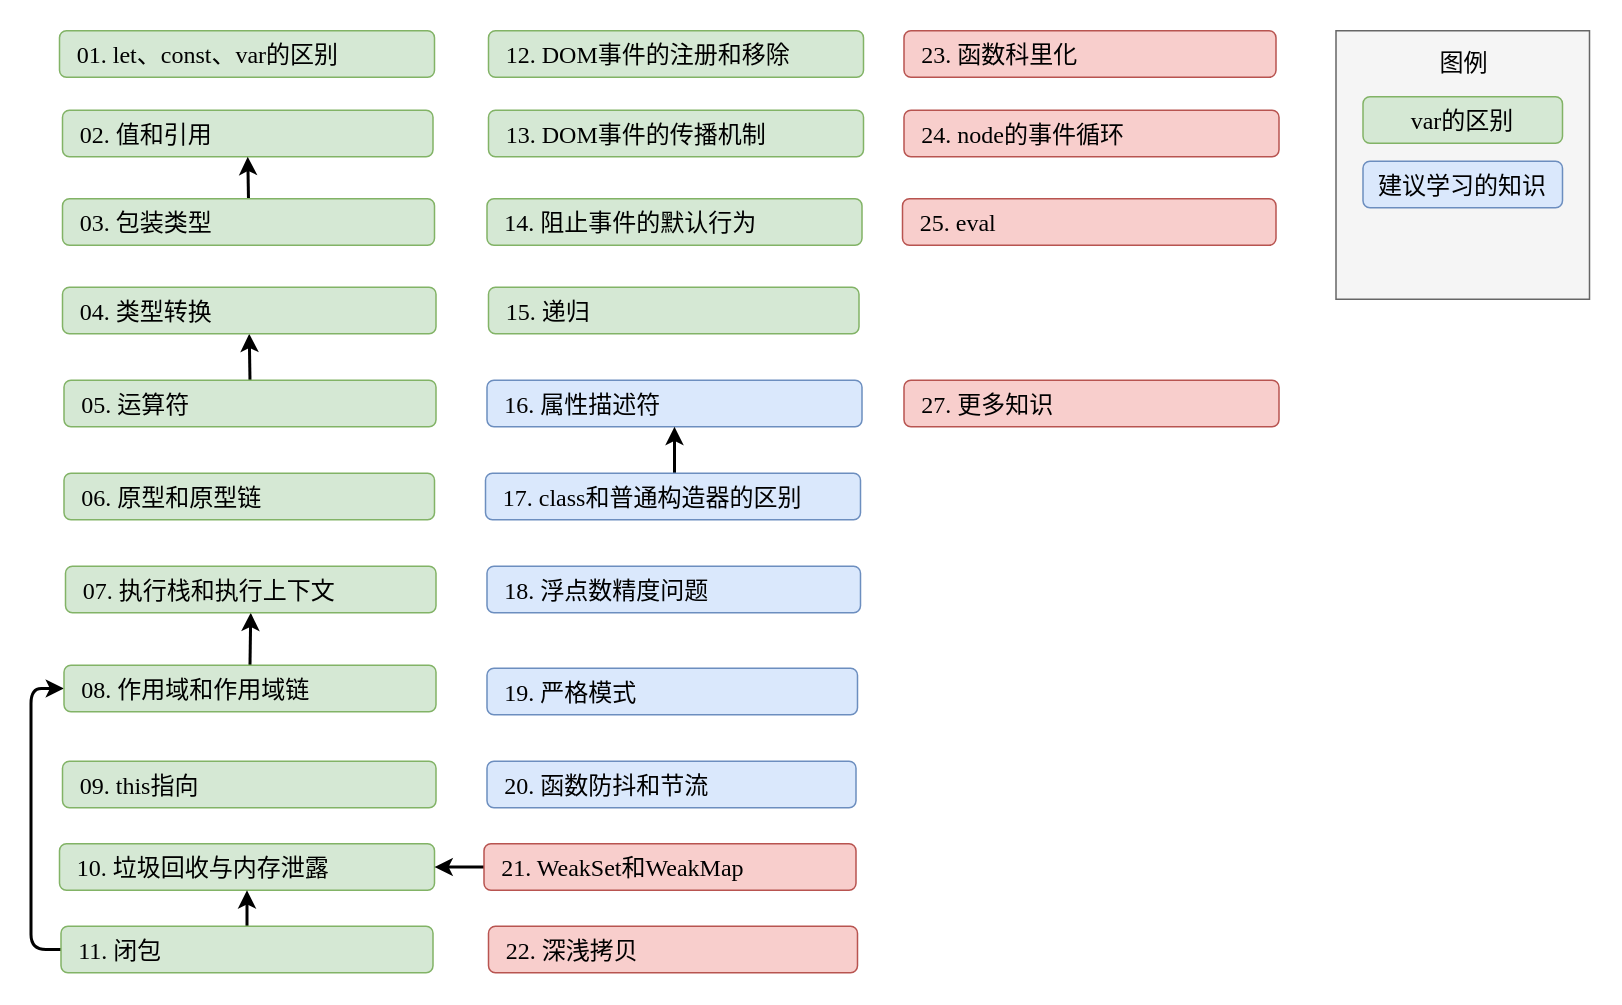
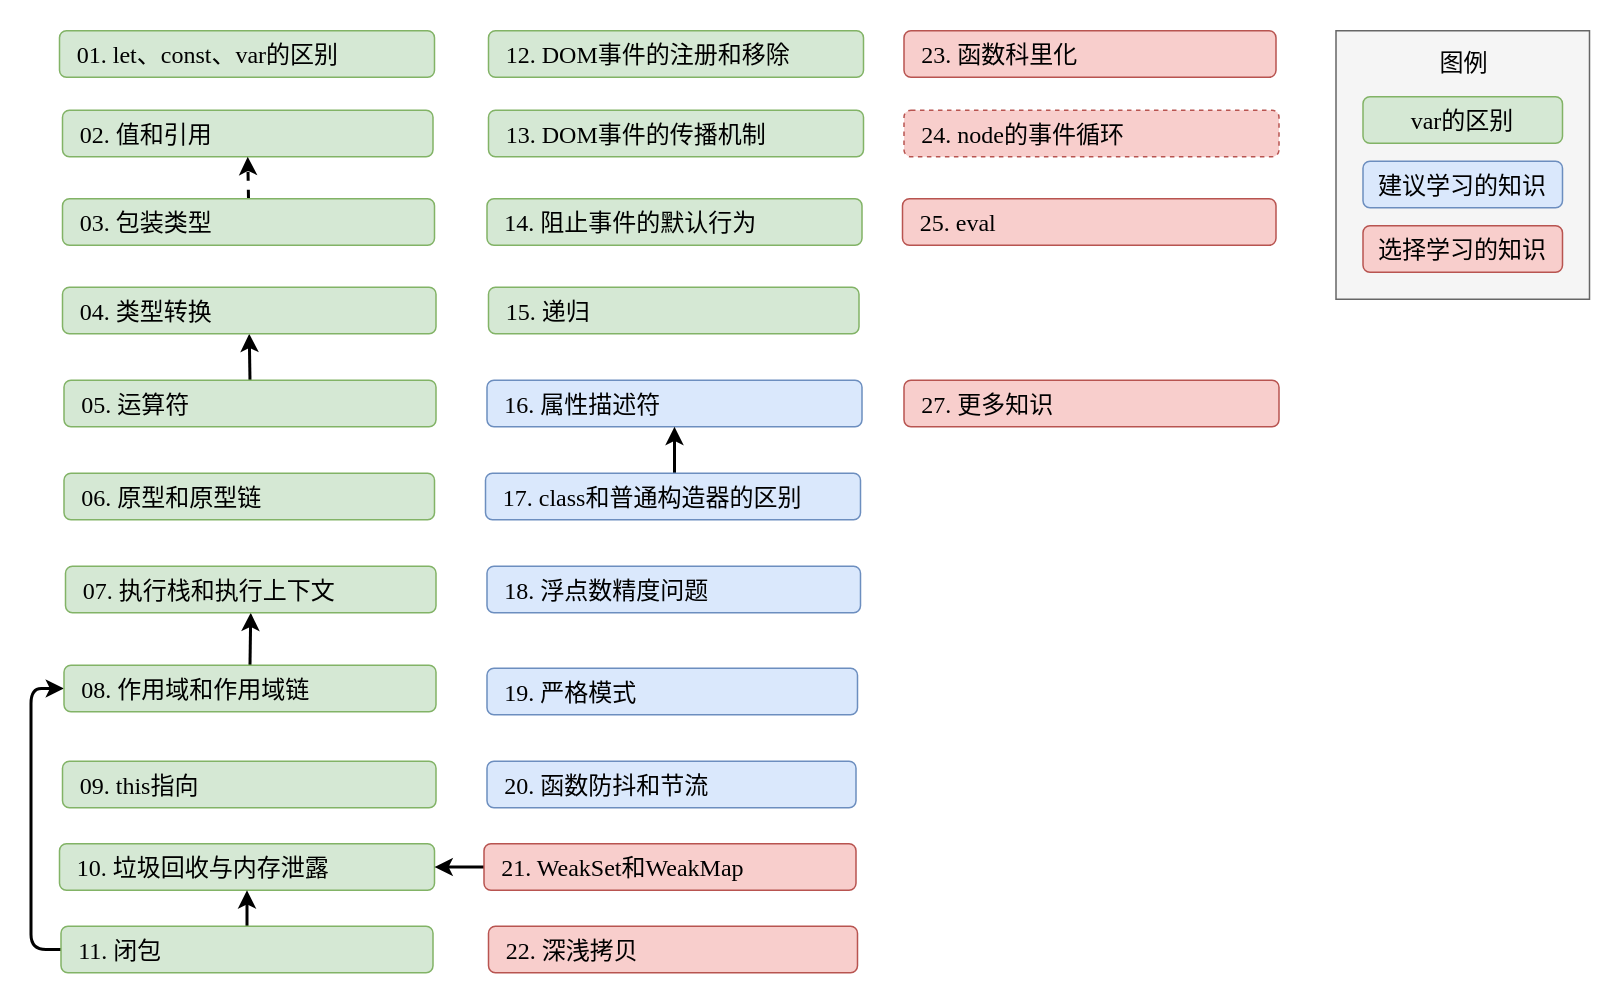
node "24. node的事件循环": style solid -> dashed
edge "03. 包装类型" -> "02. 值和引用": style solid -> dashed
node "选择学习的知识": added
